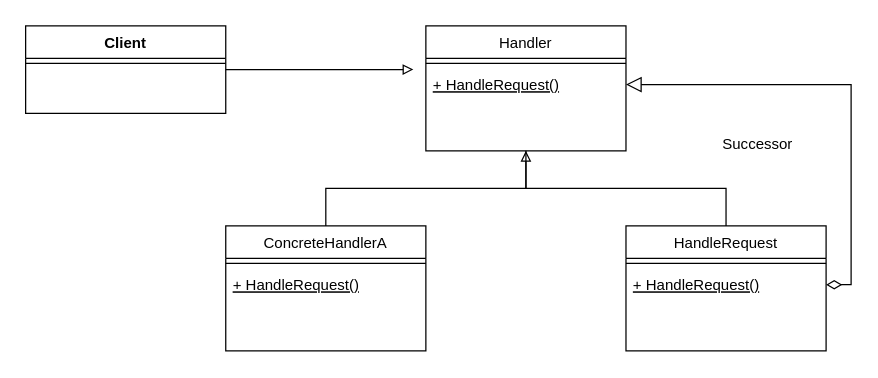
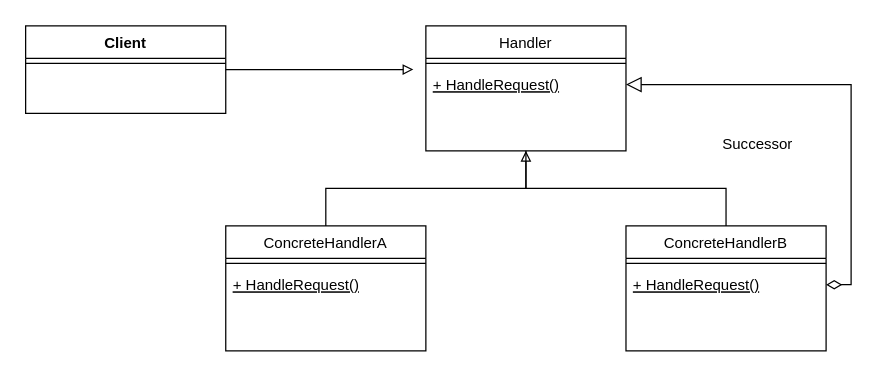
node "HandleRequest": label "HandleRequest" -> "ConcreteHandlerB"
